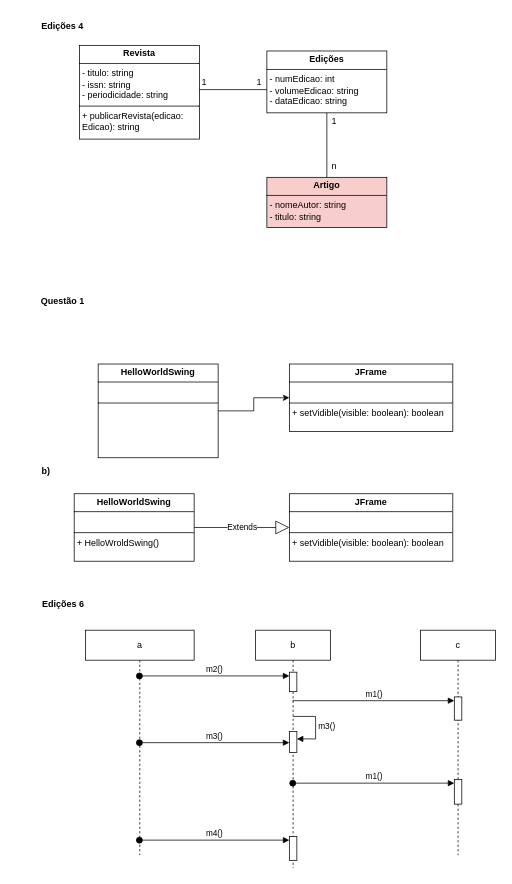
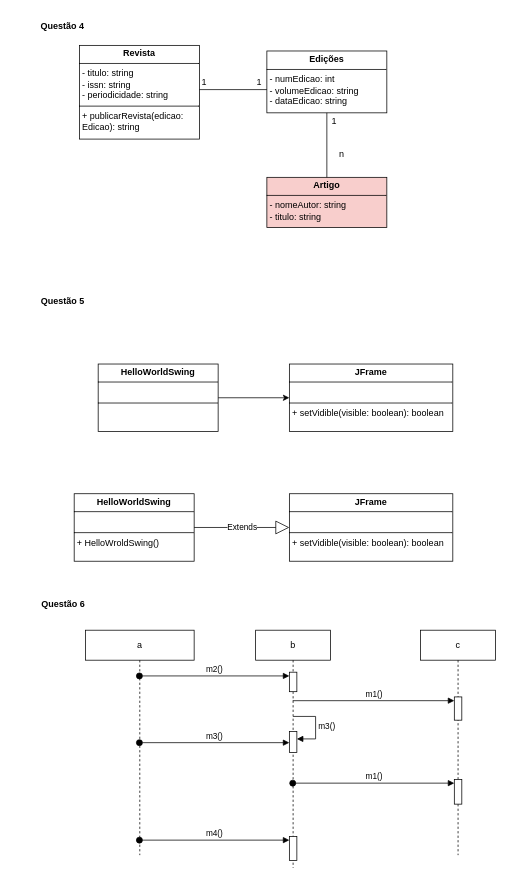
node "Edições 4": label "Edições 4" -> "Questão 4"
node "n": moved (334, 166) -> (342, 155)
node "Questão 1": label "Questão 1" -> "Questão 5"
node "HelloWorldSwing": size 120x94 -> 120x68
node "b)": removed
node "Edições 6": label "Edições 6" -> "Questão 6"
